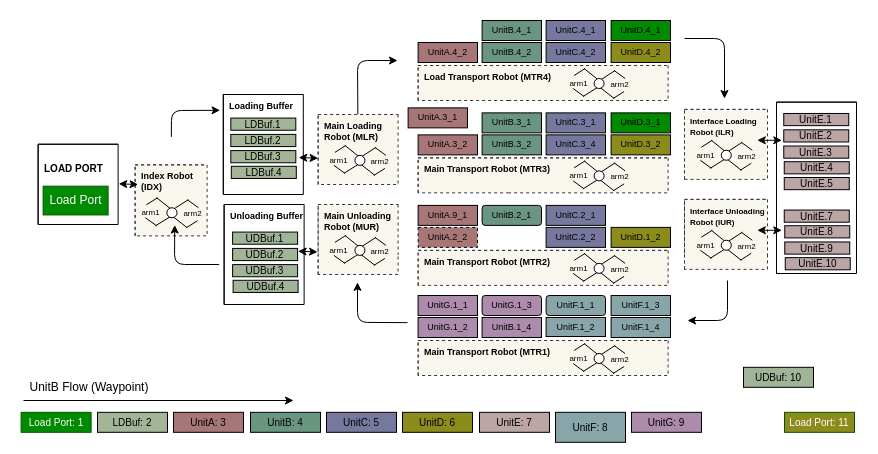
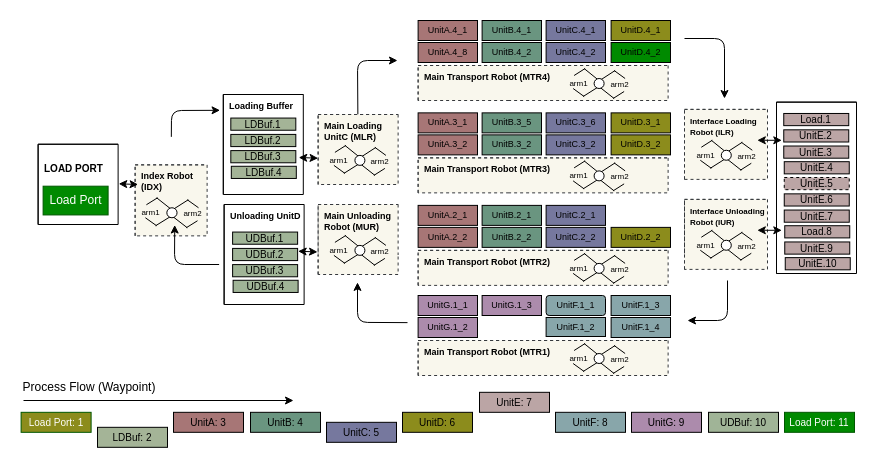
node "UnitA.4_1": added
node "UnitD.4_1": fillcolor #008a00 -> #8c8c1c
node "UnitA.4_2": label "UnitA.4_2" -> "UnitA.4_8"
node "UnitD.4_2": fillcolor #8c8c1c -> #008a00
node "Load Transport Robot (MTR4)": label "Load Transport Robot (MTR4)" -> "Main Transport Robot (MTR4)"
node "UnitA.3_1": moved (438, 118) -> (448, 123)
node "UnitE.1": label "UnitE.1" -> "Load.1"
node "UnitB.3_1": label "UnitB.3_1" -> "UnitB.3_5"
node "UnitC.3_1": label "UnitC.3_1" -> "UnitC.3_6"
node "UnitD.3_1": fillcolor #008a00 -> #8c8c1c
node "Main Loading Robot (MLR)": label "Main Loading Robot (MLR)" -> "Main Loading UnitC (MLR)"
node "UnitC.3_4": label "UnitC.3_4" -> "UnitC.3_2"
node "UnitE.5": style solid -> dashed
node "UnitE.6": added
node "UnitB.2_1": shape rounded rectangle -> rectangle
node "UnitA.9_1": label "UnitA.9_1" -> "UnitA.2_1"
node "Unloading Buffer": label "Unloading Buffer" -> "Unloading UnitD"
node "UnitE.8": label "UnitE.8" -> "Load.8"
node "UnitA.2_2": style dashed -> solid
node "UnitB.2_2": added
node "UnitD.1_2": label "UnitD.1_2" -> "UnitD.2_2"
node "UnitG.1_3": shape rounded rectangle -> rectangle
node "UnitB.1_4": removed
node "UDBuf: 10": moved (779, 377) -> (744, 422)
node "UnitB Flow (Waypoint)": label "UnitB Flow (Waypoint)" -> "Process Flow (Waypoint)"
node "Load Port: 1": fillcolor #008a00 -> #8c8c1c
node "LDBuf: 2": moved (133, 422) -> (133, 437)
node "UnitC: 5": moved (362, 422) -> (362, 432)
node "UnitE: 7": moved (515, 422) -> (515, 402)
node "Load Port: 11": fillcolor #8c8c1c -> #008a00
node "UnitF: 8": size 70x30 -> 70x20
